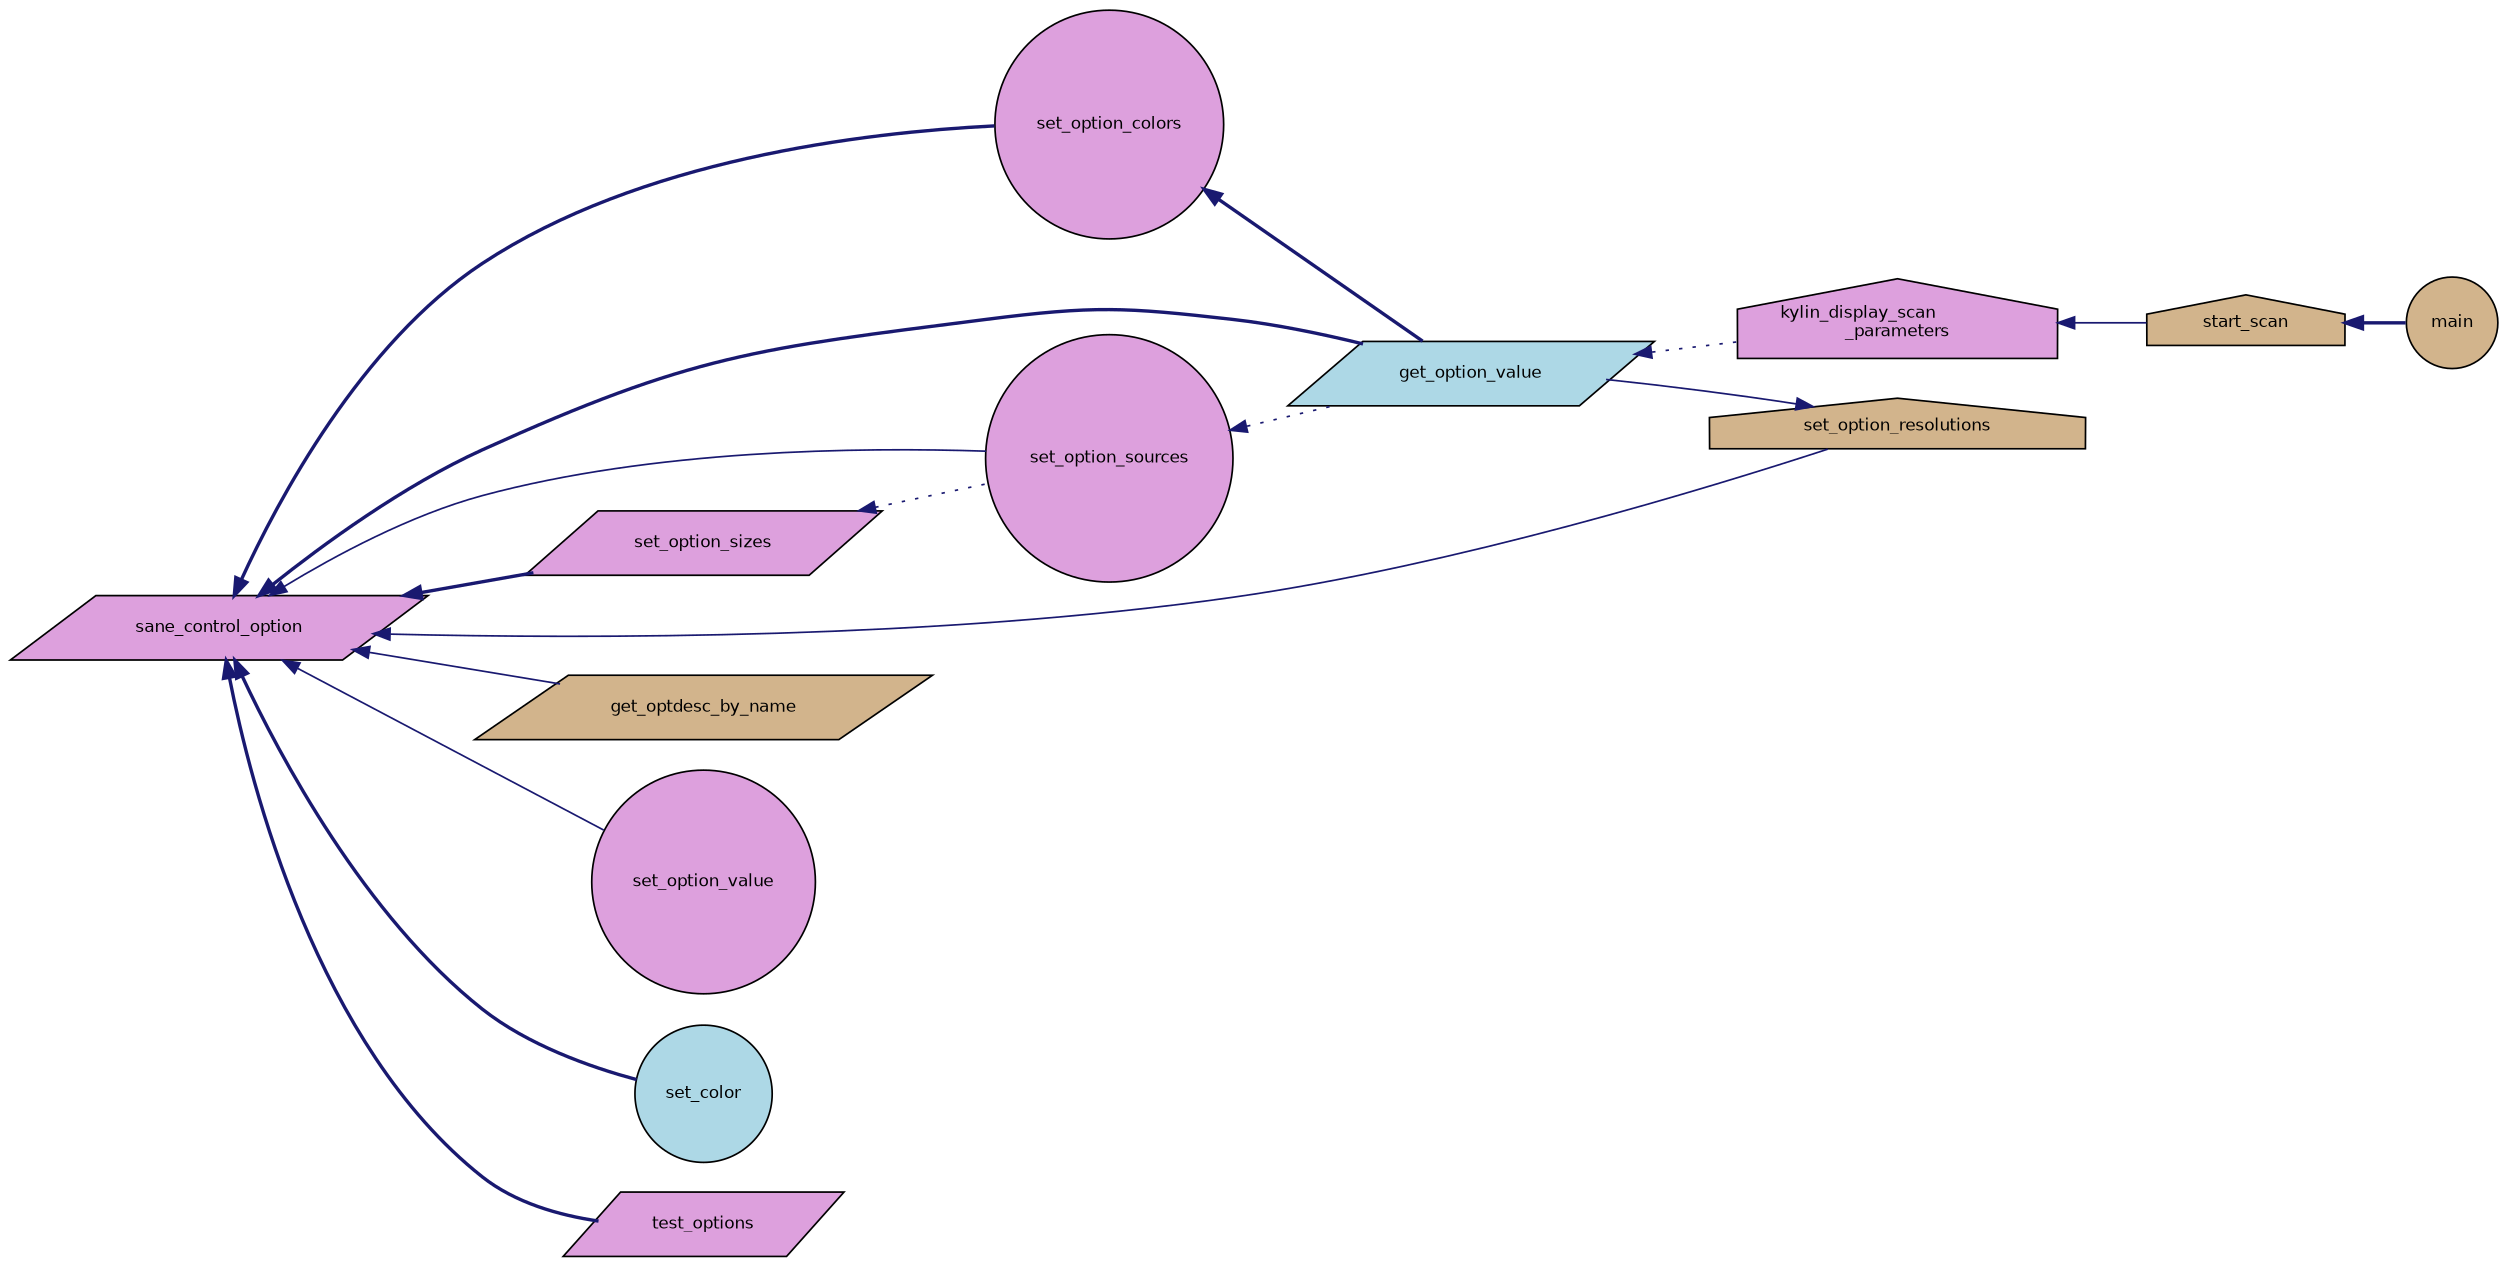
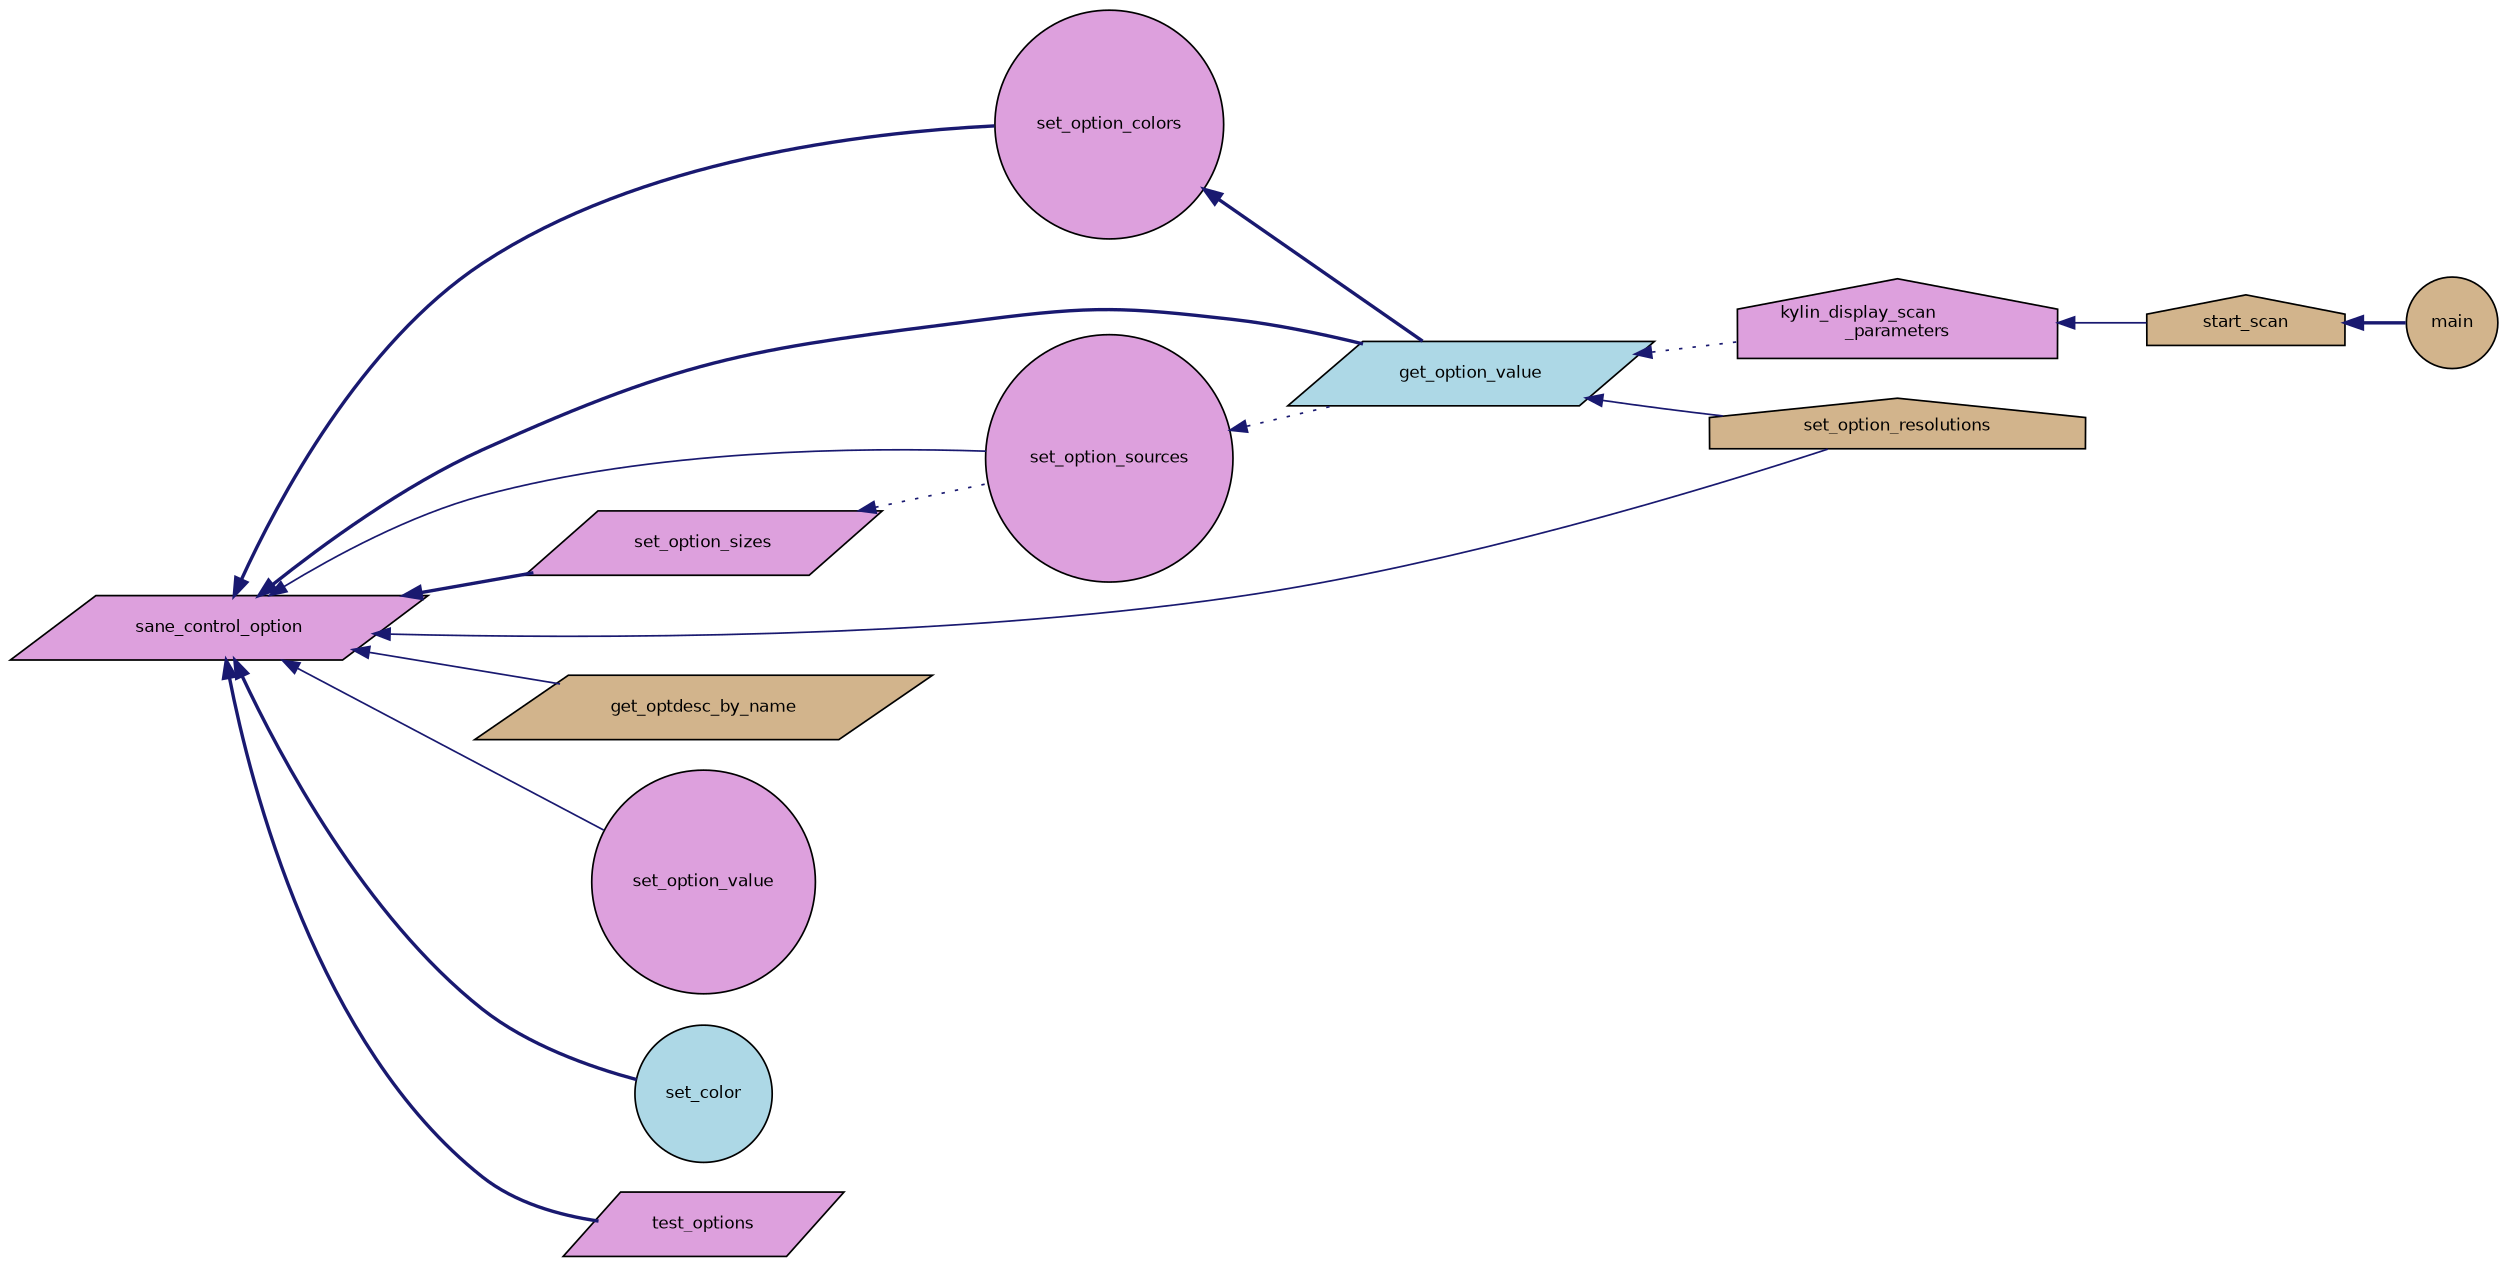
edge "get_option_value" -> "set_option_resolutions": reversed
